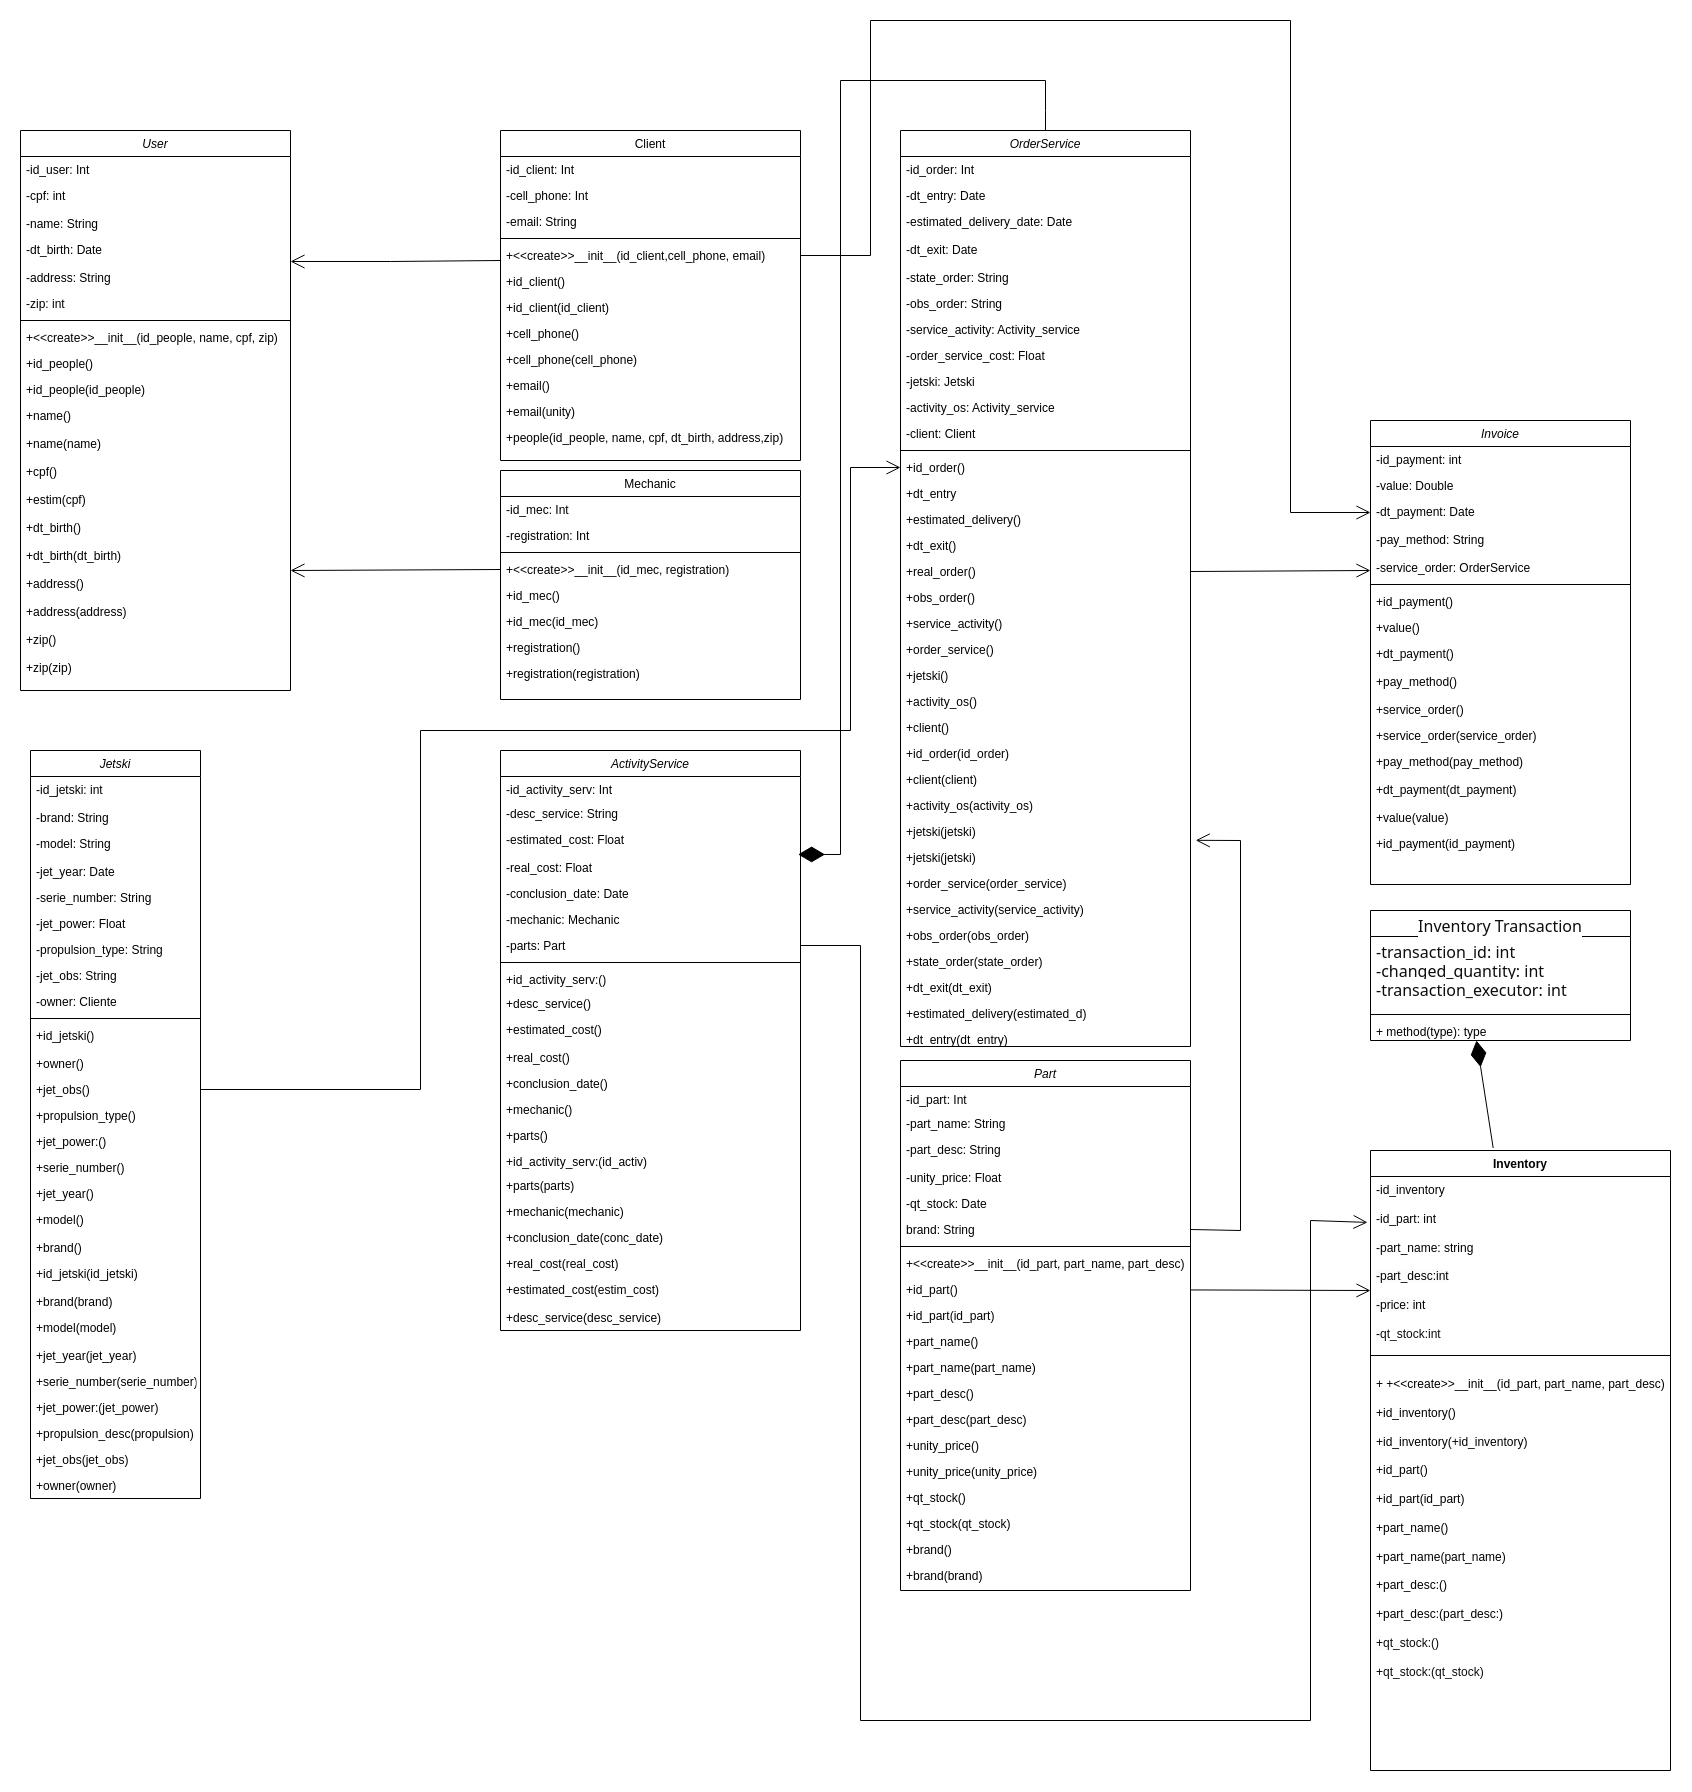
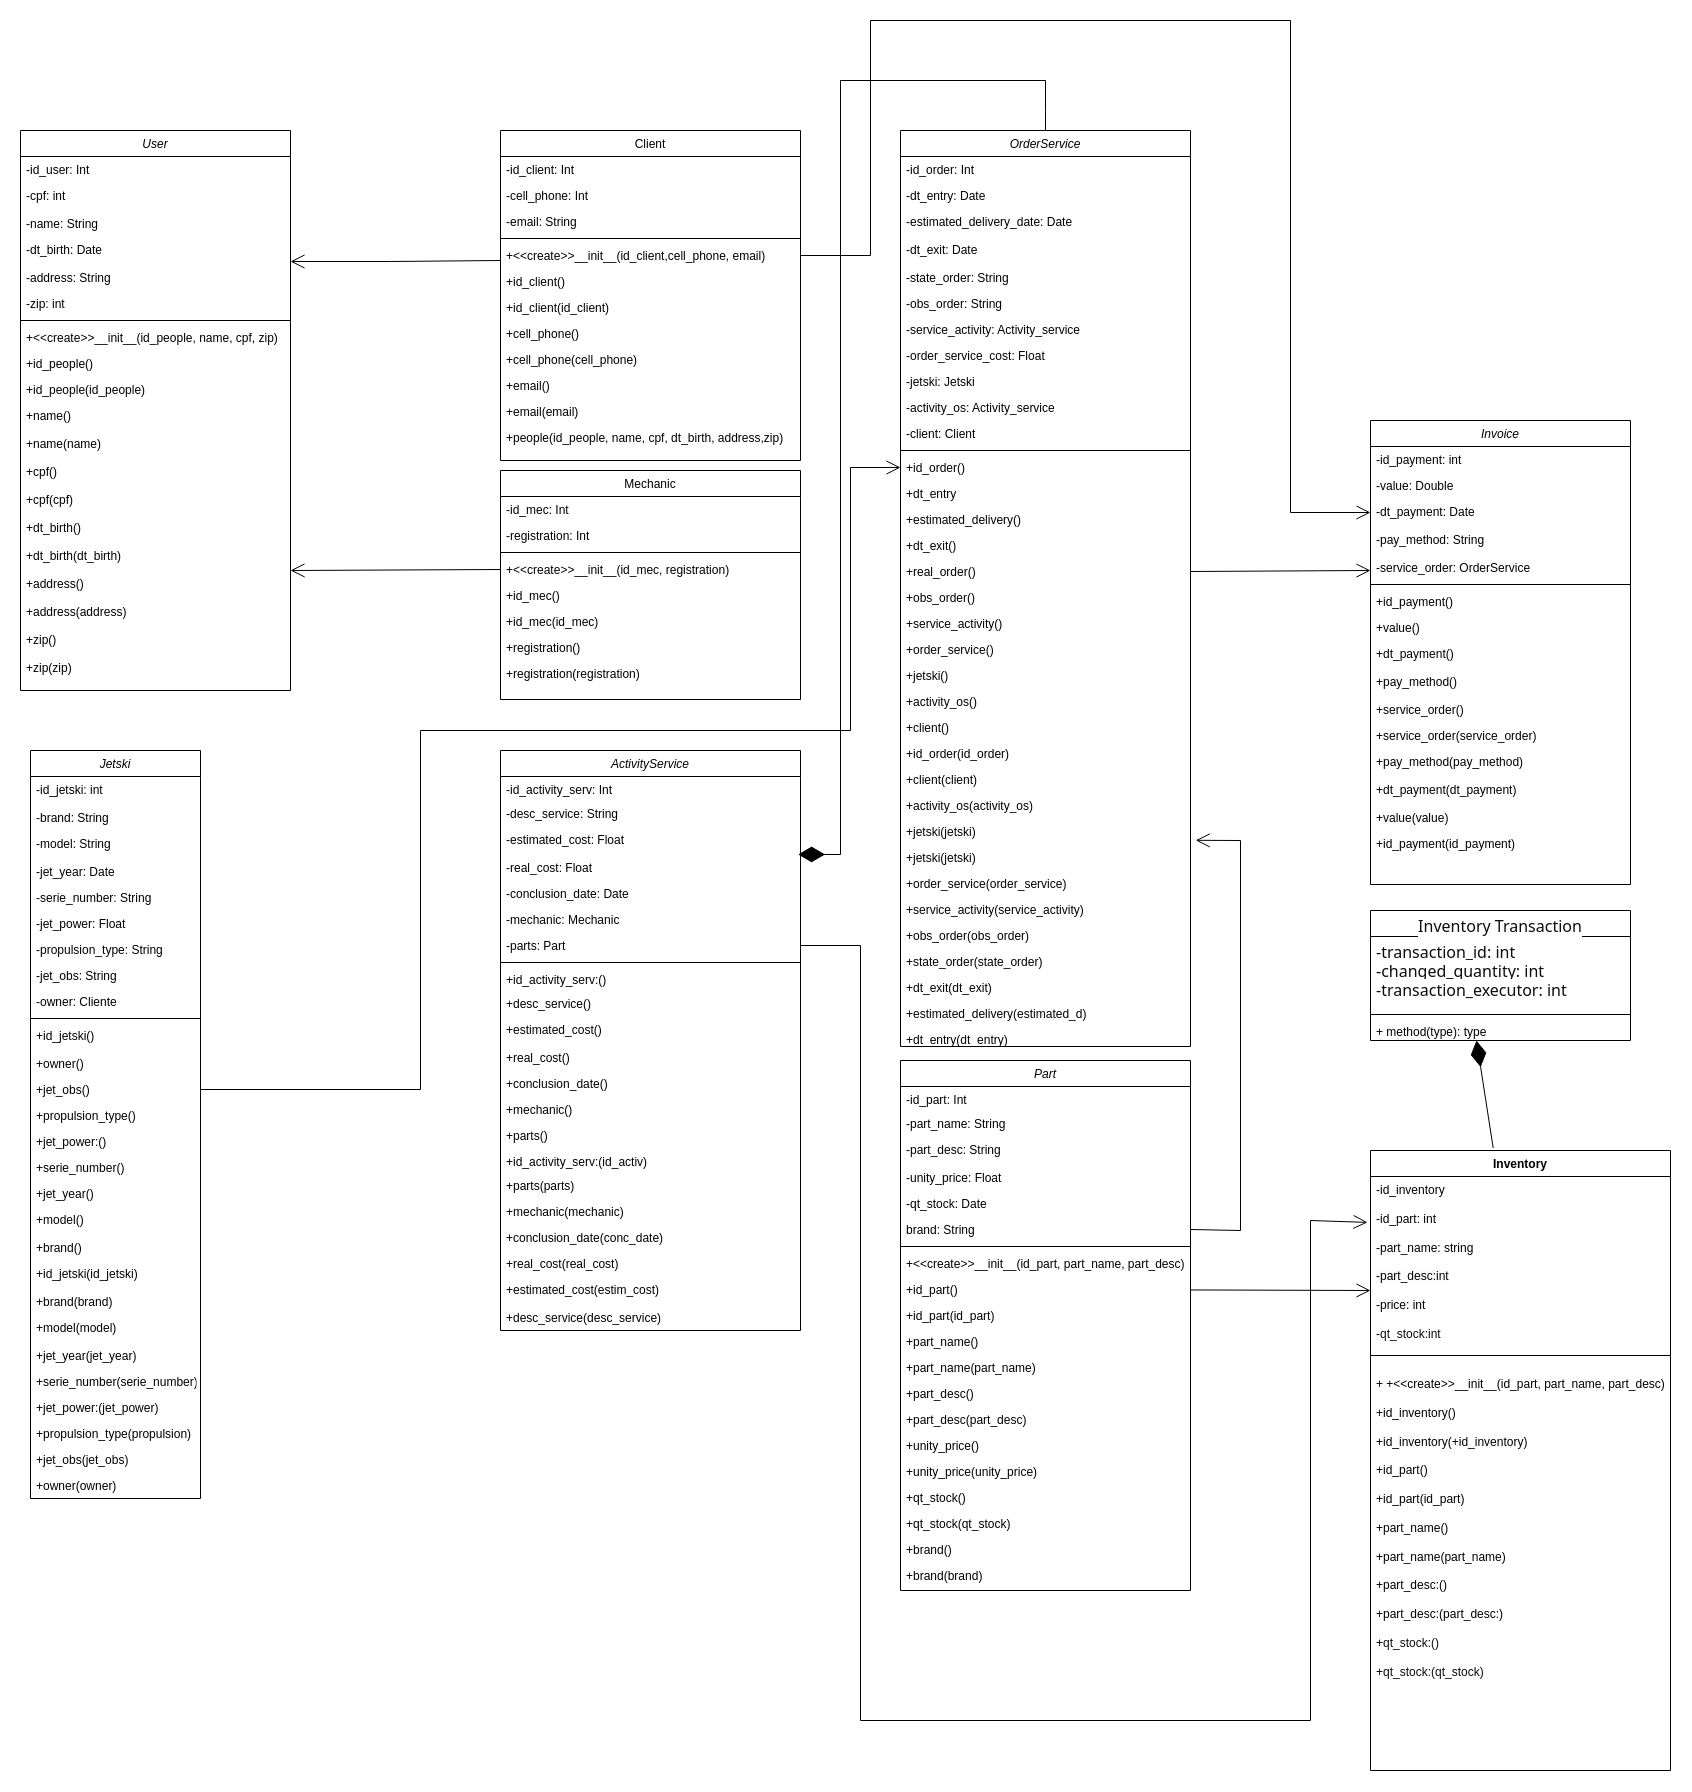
node "+email(unity)": label "+email(unity)" -> "+email(email)"
node "+estim(cpf)": label "+estim(cpf)" -> "+cpf(cpf)"
node "+propulsion_desc(propulsion)": label "+propulsion_desc(propulsion)" -> "+propulsion_type(propulsion)"
